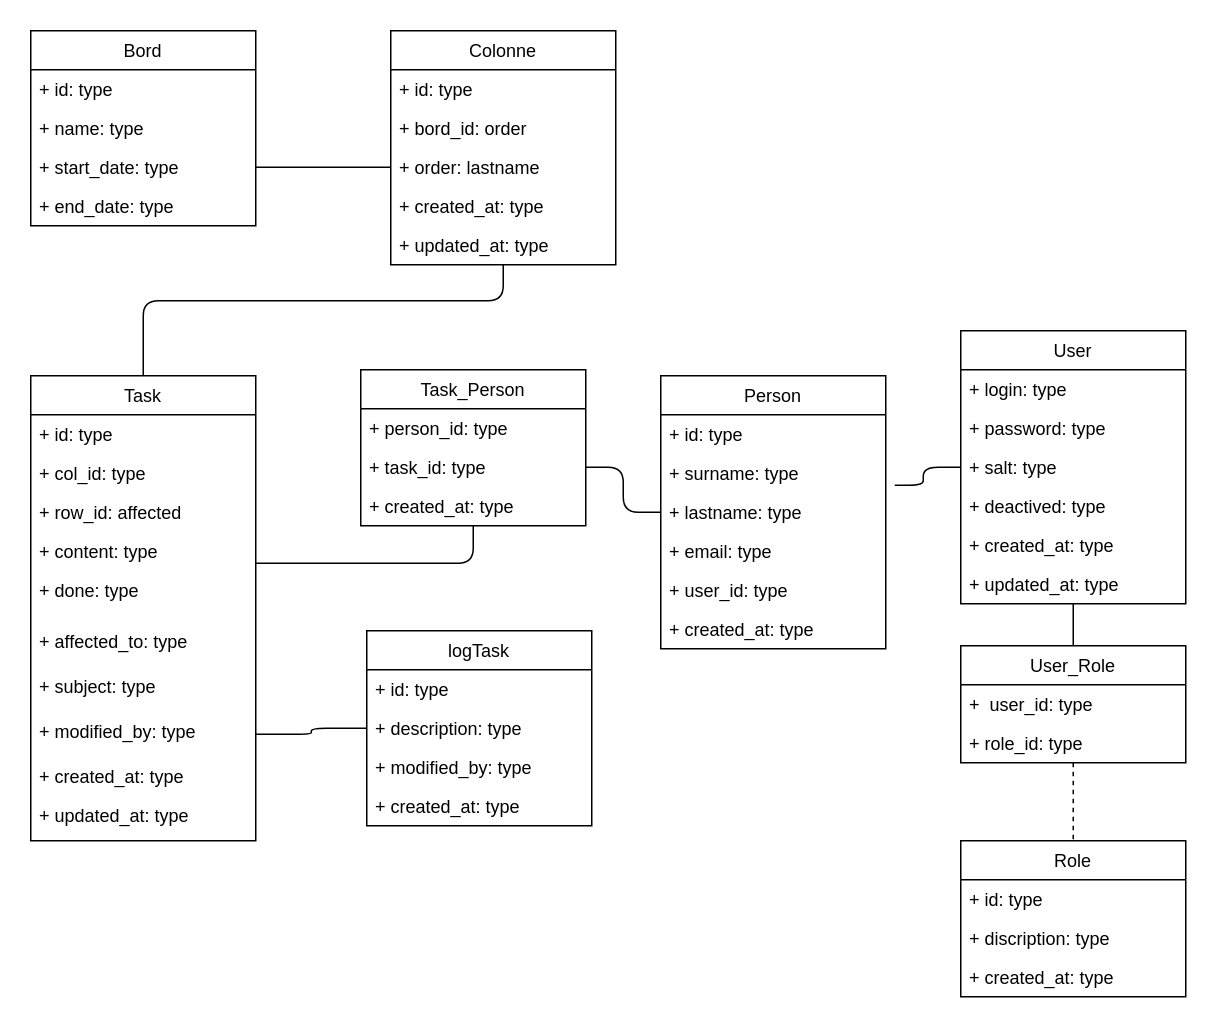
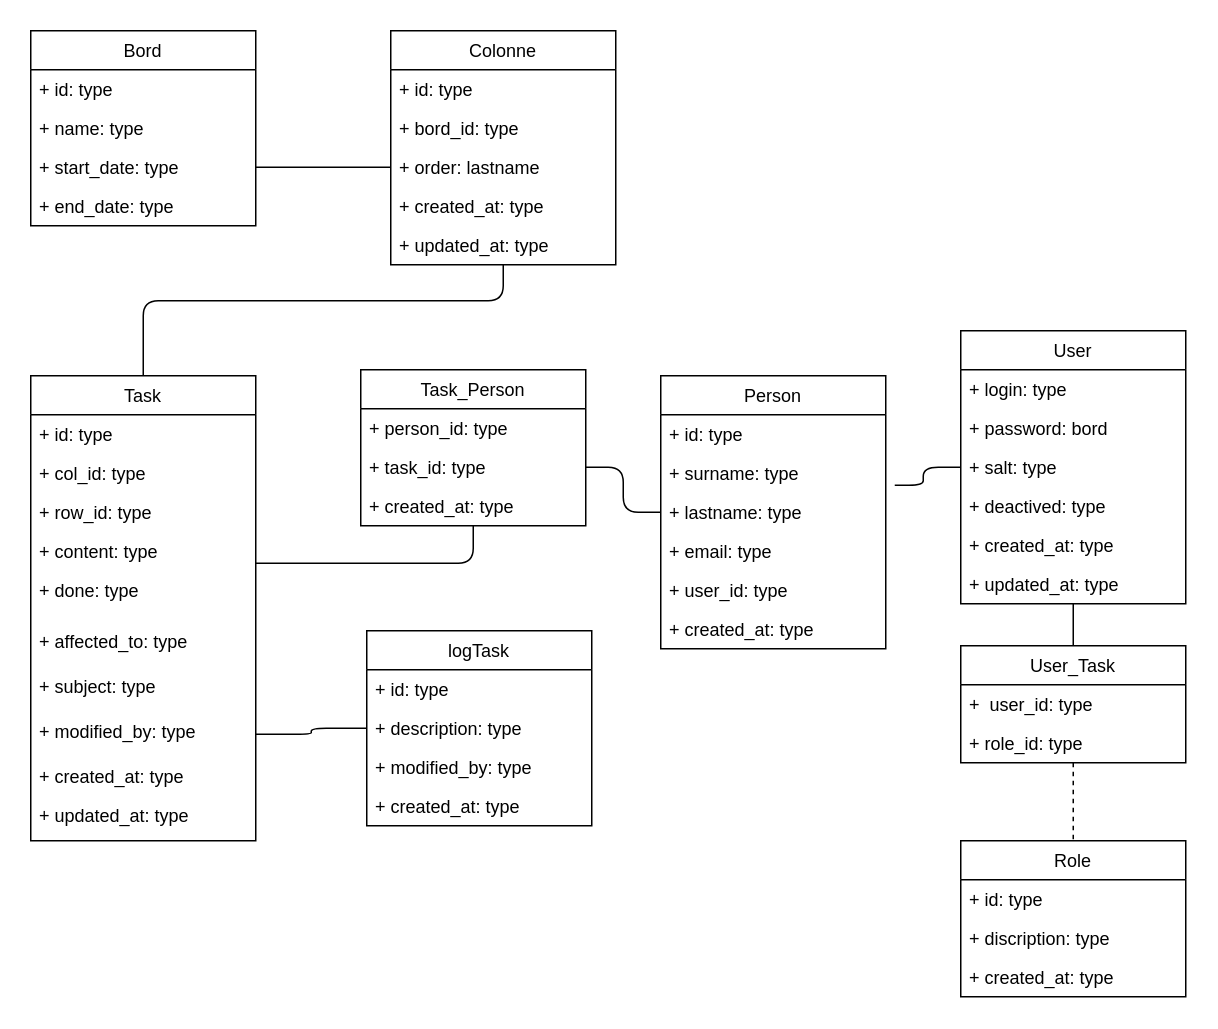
node "+ bord_id: order": label "+ bord_id: order" -> "+ bord_id: type"
node "+ password: type": label "+ password: type" -> "+ password: bord"
node "+ row_id: affected": label "+ row_id: affected" -> "+ row_id: type"
node "User_Role": label "User_Role" -> "User_Task"
